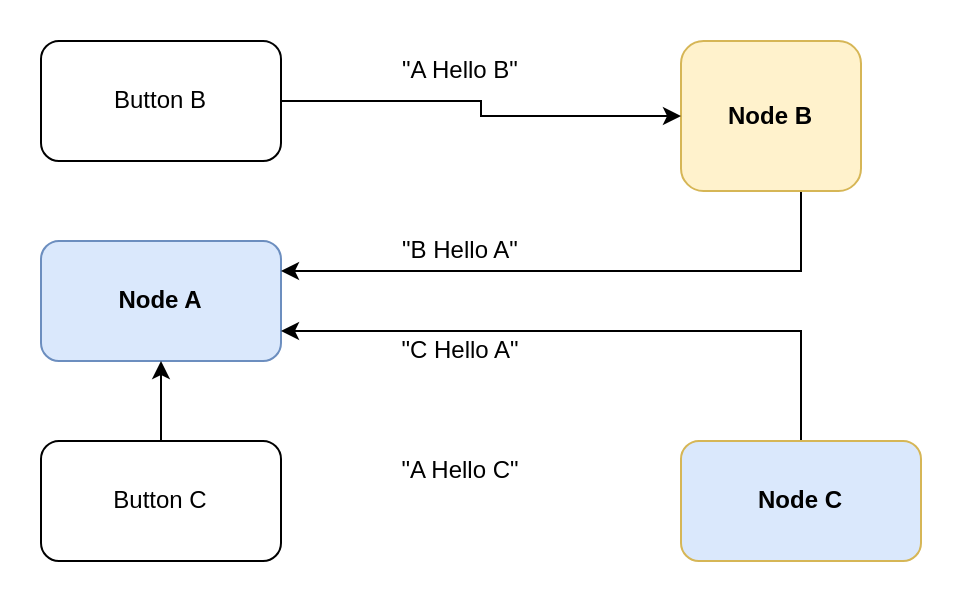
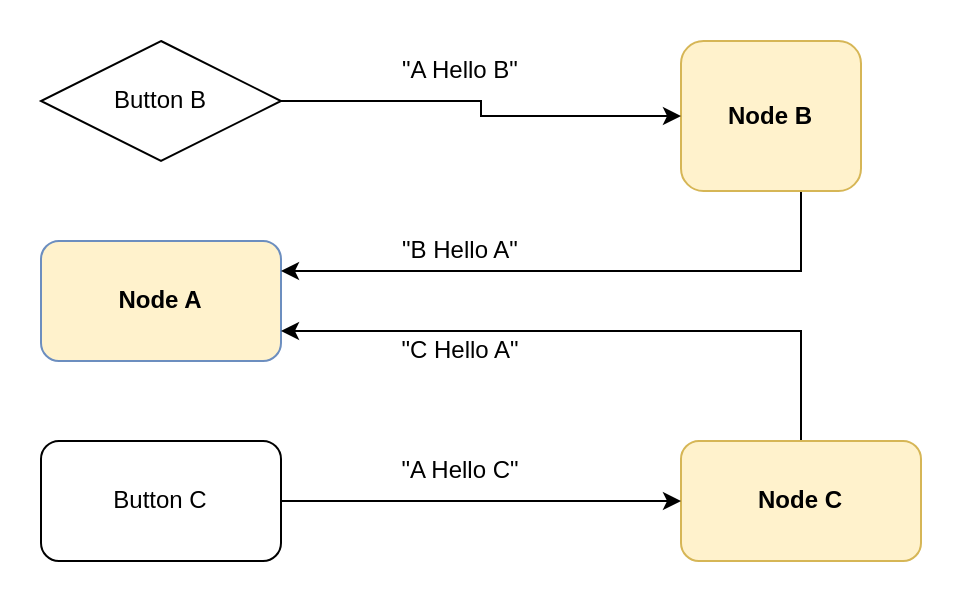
node "Button B": shape rounded rectangle -> diamond
node "Node A": fillcolor #dae8fc -> #fff2cc
edge "Button C" -> "Node A": now "Button C" -> "Node C"
node "Node C": fillcolor #dae8fc -> #fff2cc
